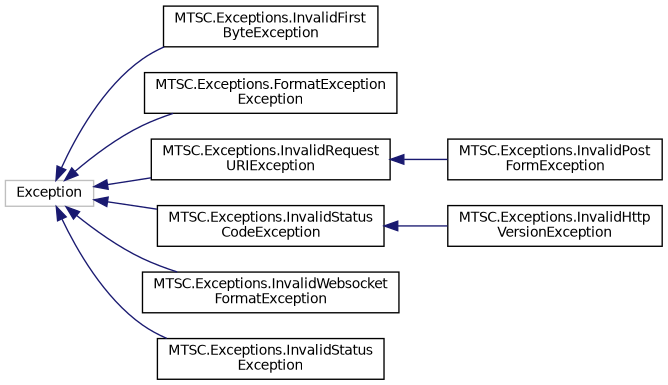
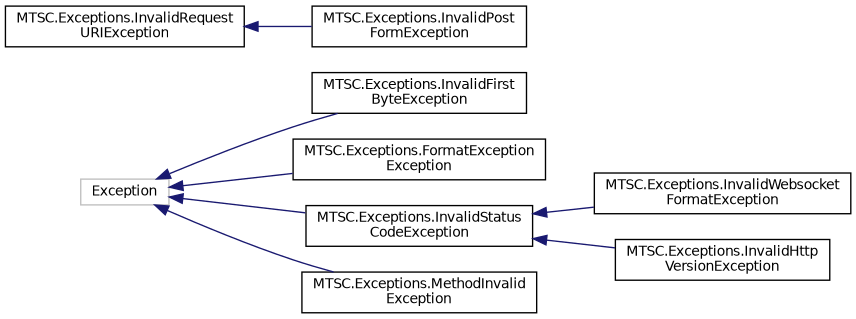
edge "MTSC.Exceptions.InvalidRequest URIException" -> "Exception": removed
edge "MTSC.Exceptions.InvalidWebsocket FormatException" -> "Exception": now "MTSC.Exceptions.InvalidWebsocket FormatException" -> "MTSC.Exceptions.InvalidStatus CodeException"
node "MTSC.Exceptions.InvalidStatus Exception": label "MTSC.Exceptions.InvalidStatus Exception" -> "MTSC.Exceptions.MethodInvalid Exception"
